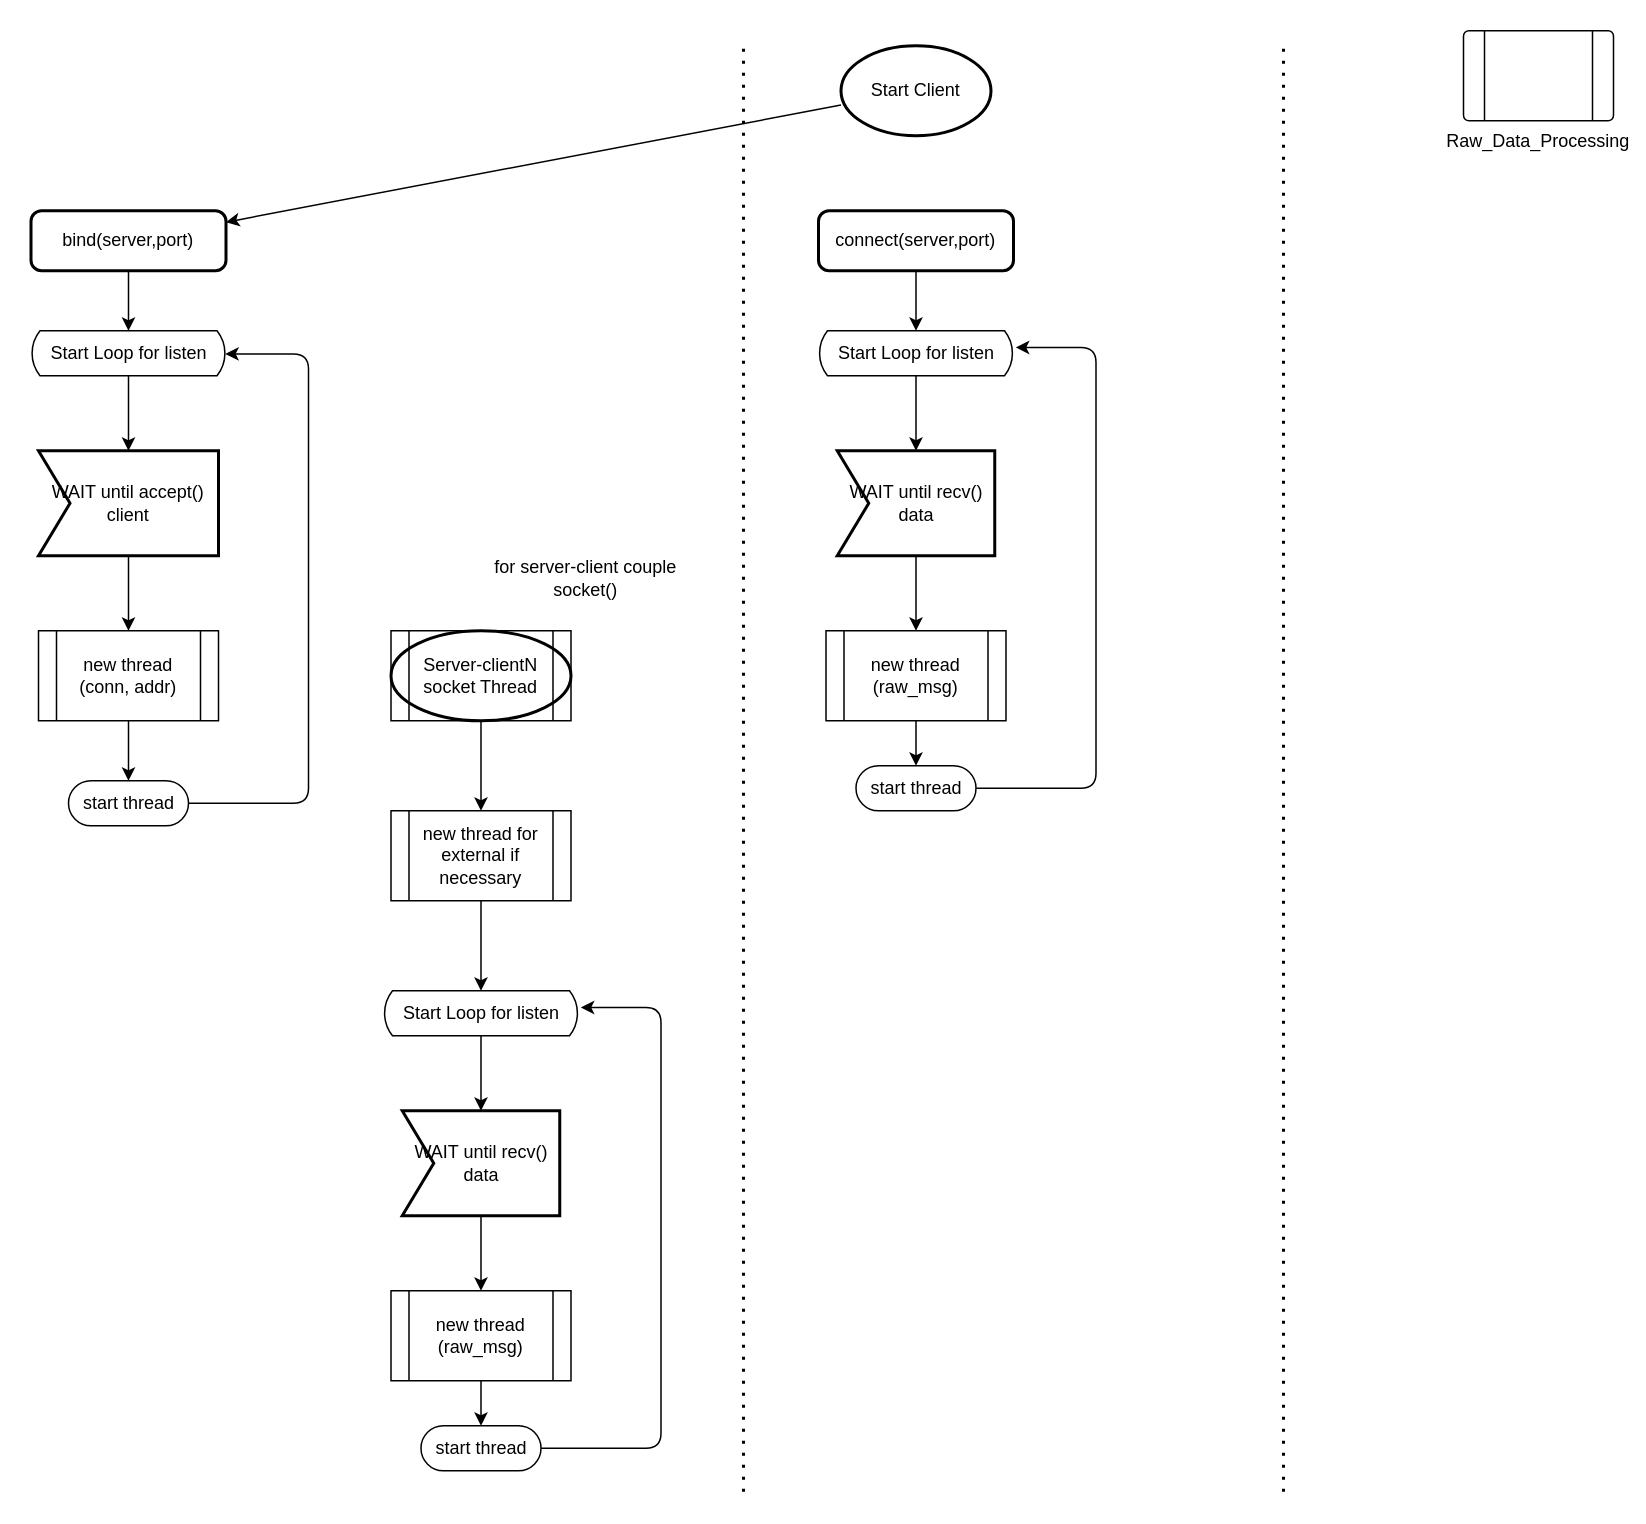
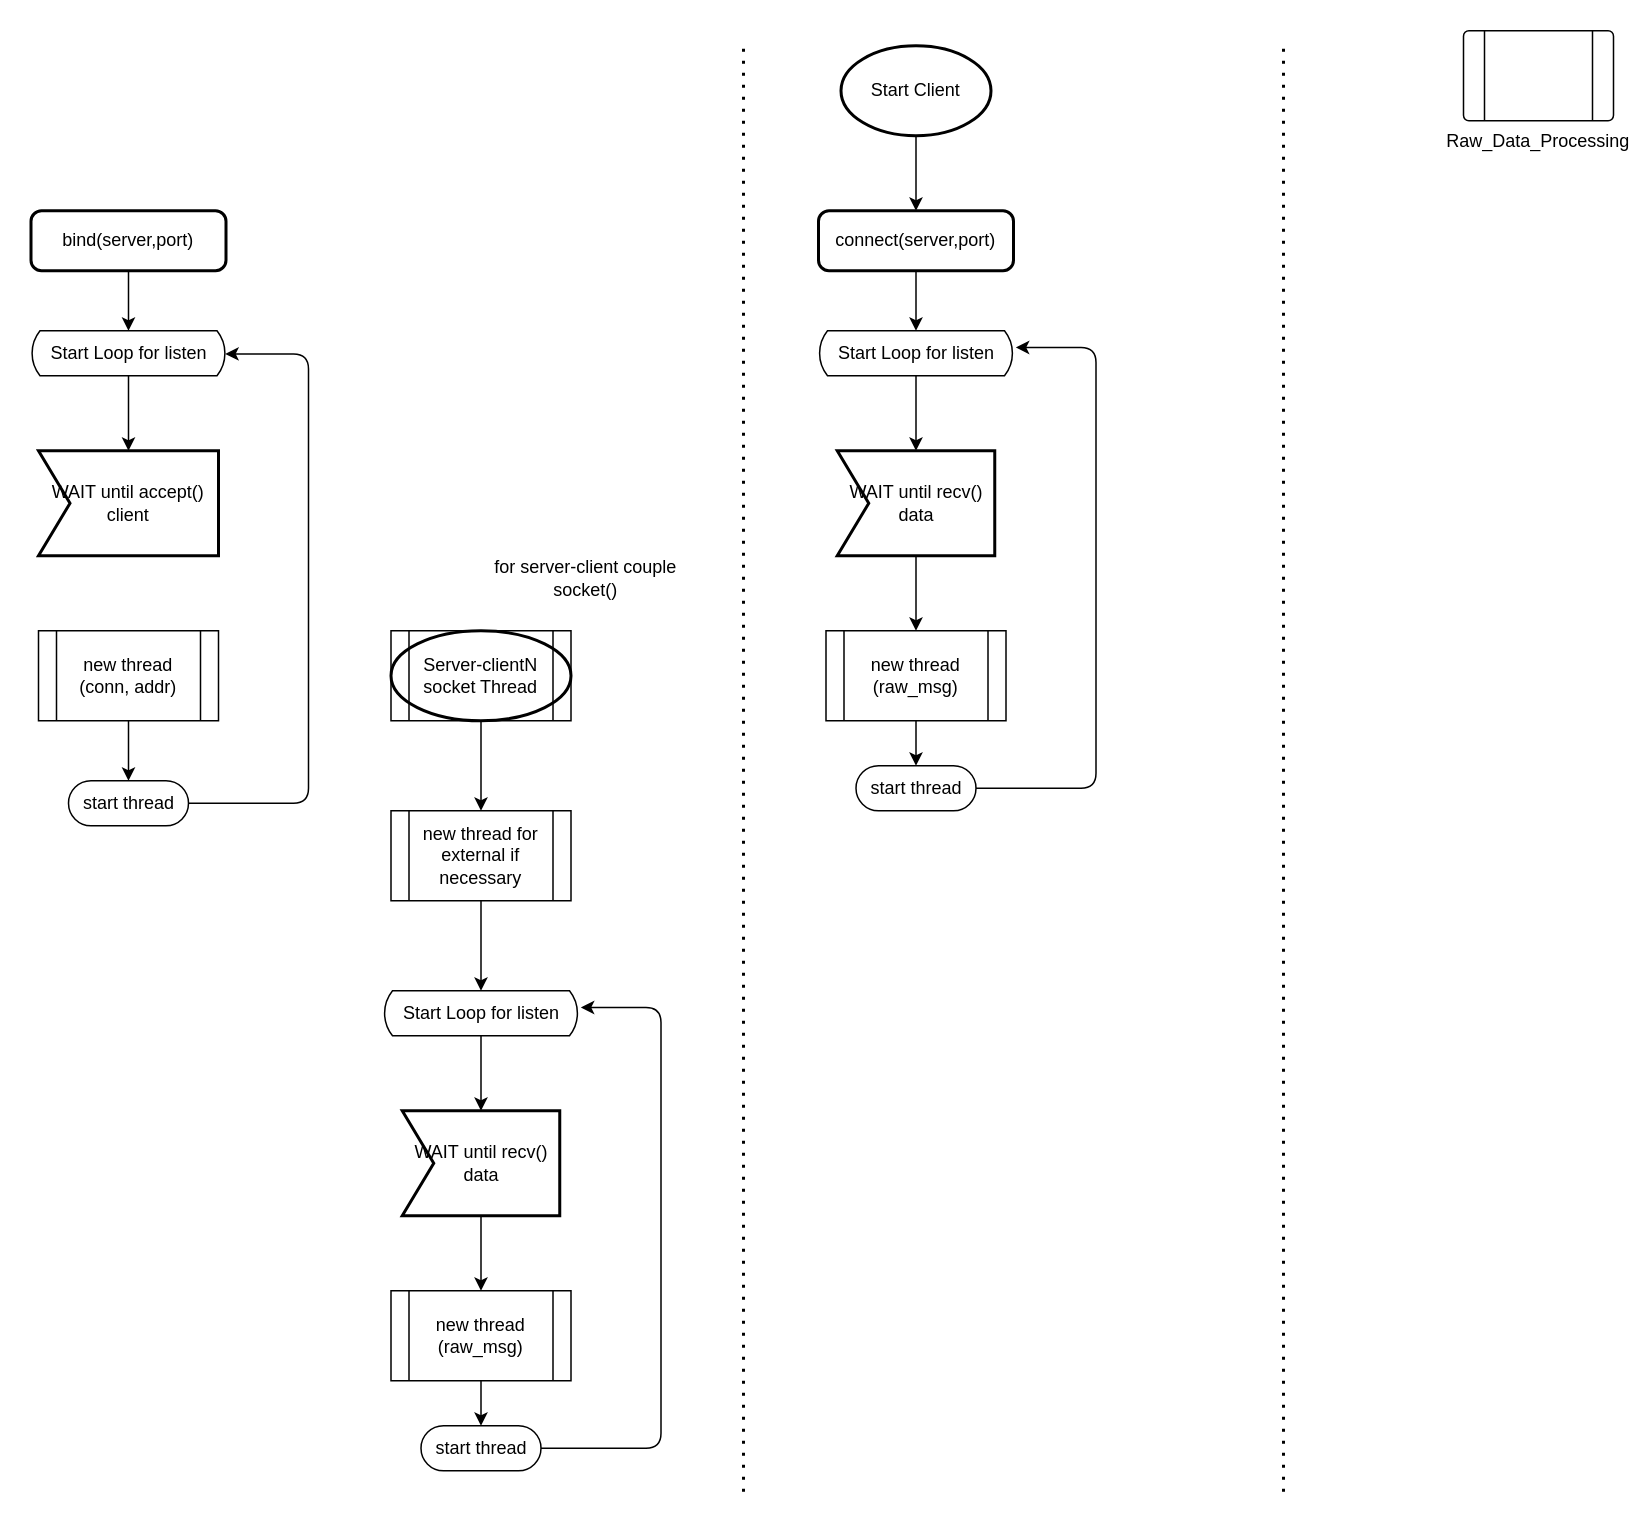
edge "Start Client" -> "bind(server,port)": now "Start Client" -> "connect(server,port)"
edge "WAIT until accept() client" -> "new thread (conn, addr)": removed
